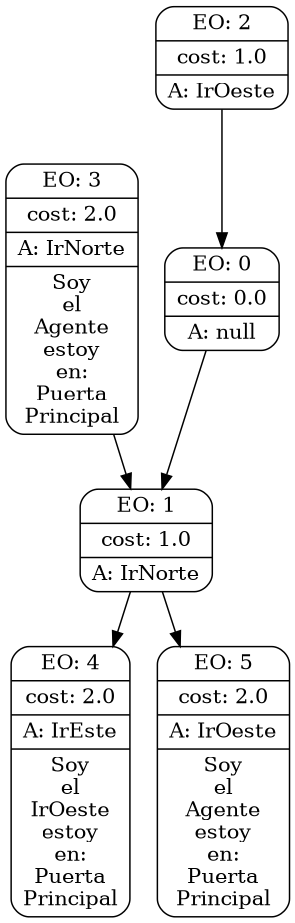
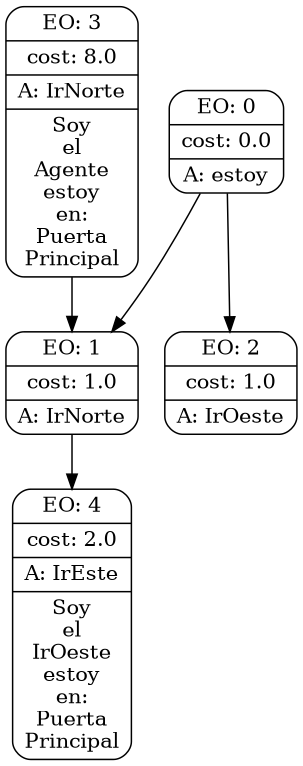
edge "EO: 2" -> "EO: 0": reversed
node "EO: 3": text "cost: 2.0" -> "cost: 8.0"
node "EO: 0": text "A: null" -> "A: estoy"
node "EO: 5": removed
